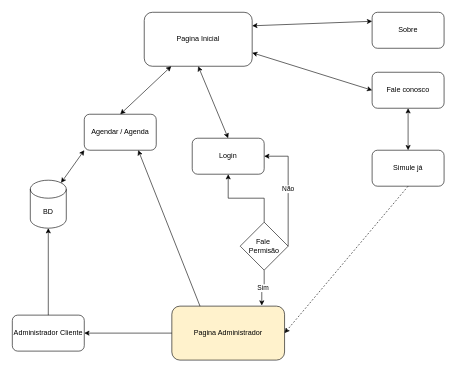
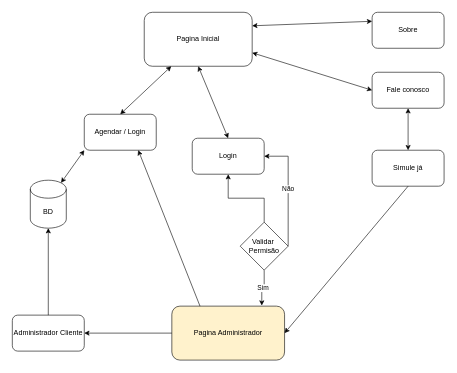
node "Agendar / Agenda": label "Agendar / Agenda" -> "Agendar / Login"
node "Fale Permisão": label "Fale Permisão" -> "Validar Permisão"
edge "Simule já" -> "Pagina Administrador": style dashed -> solid
